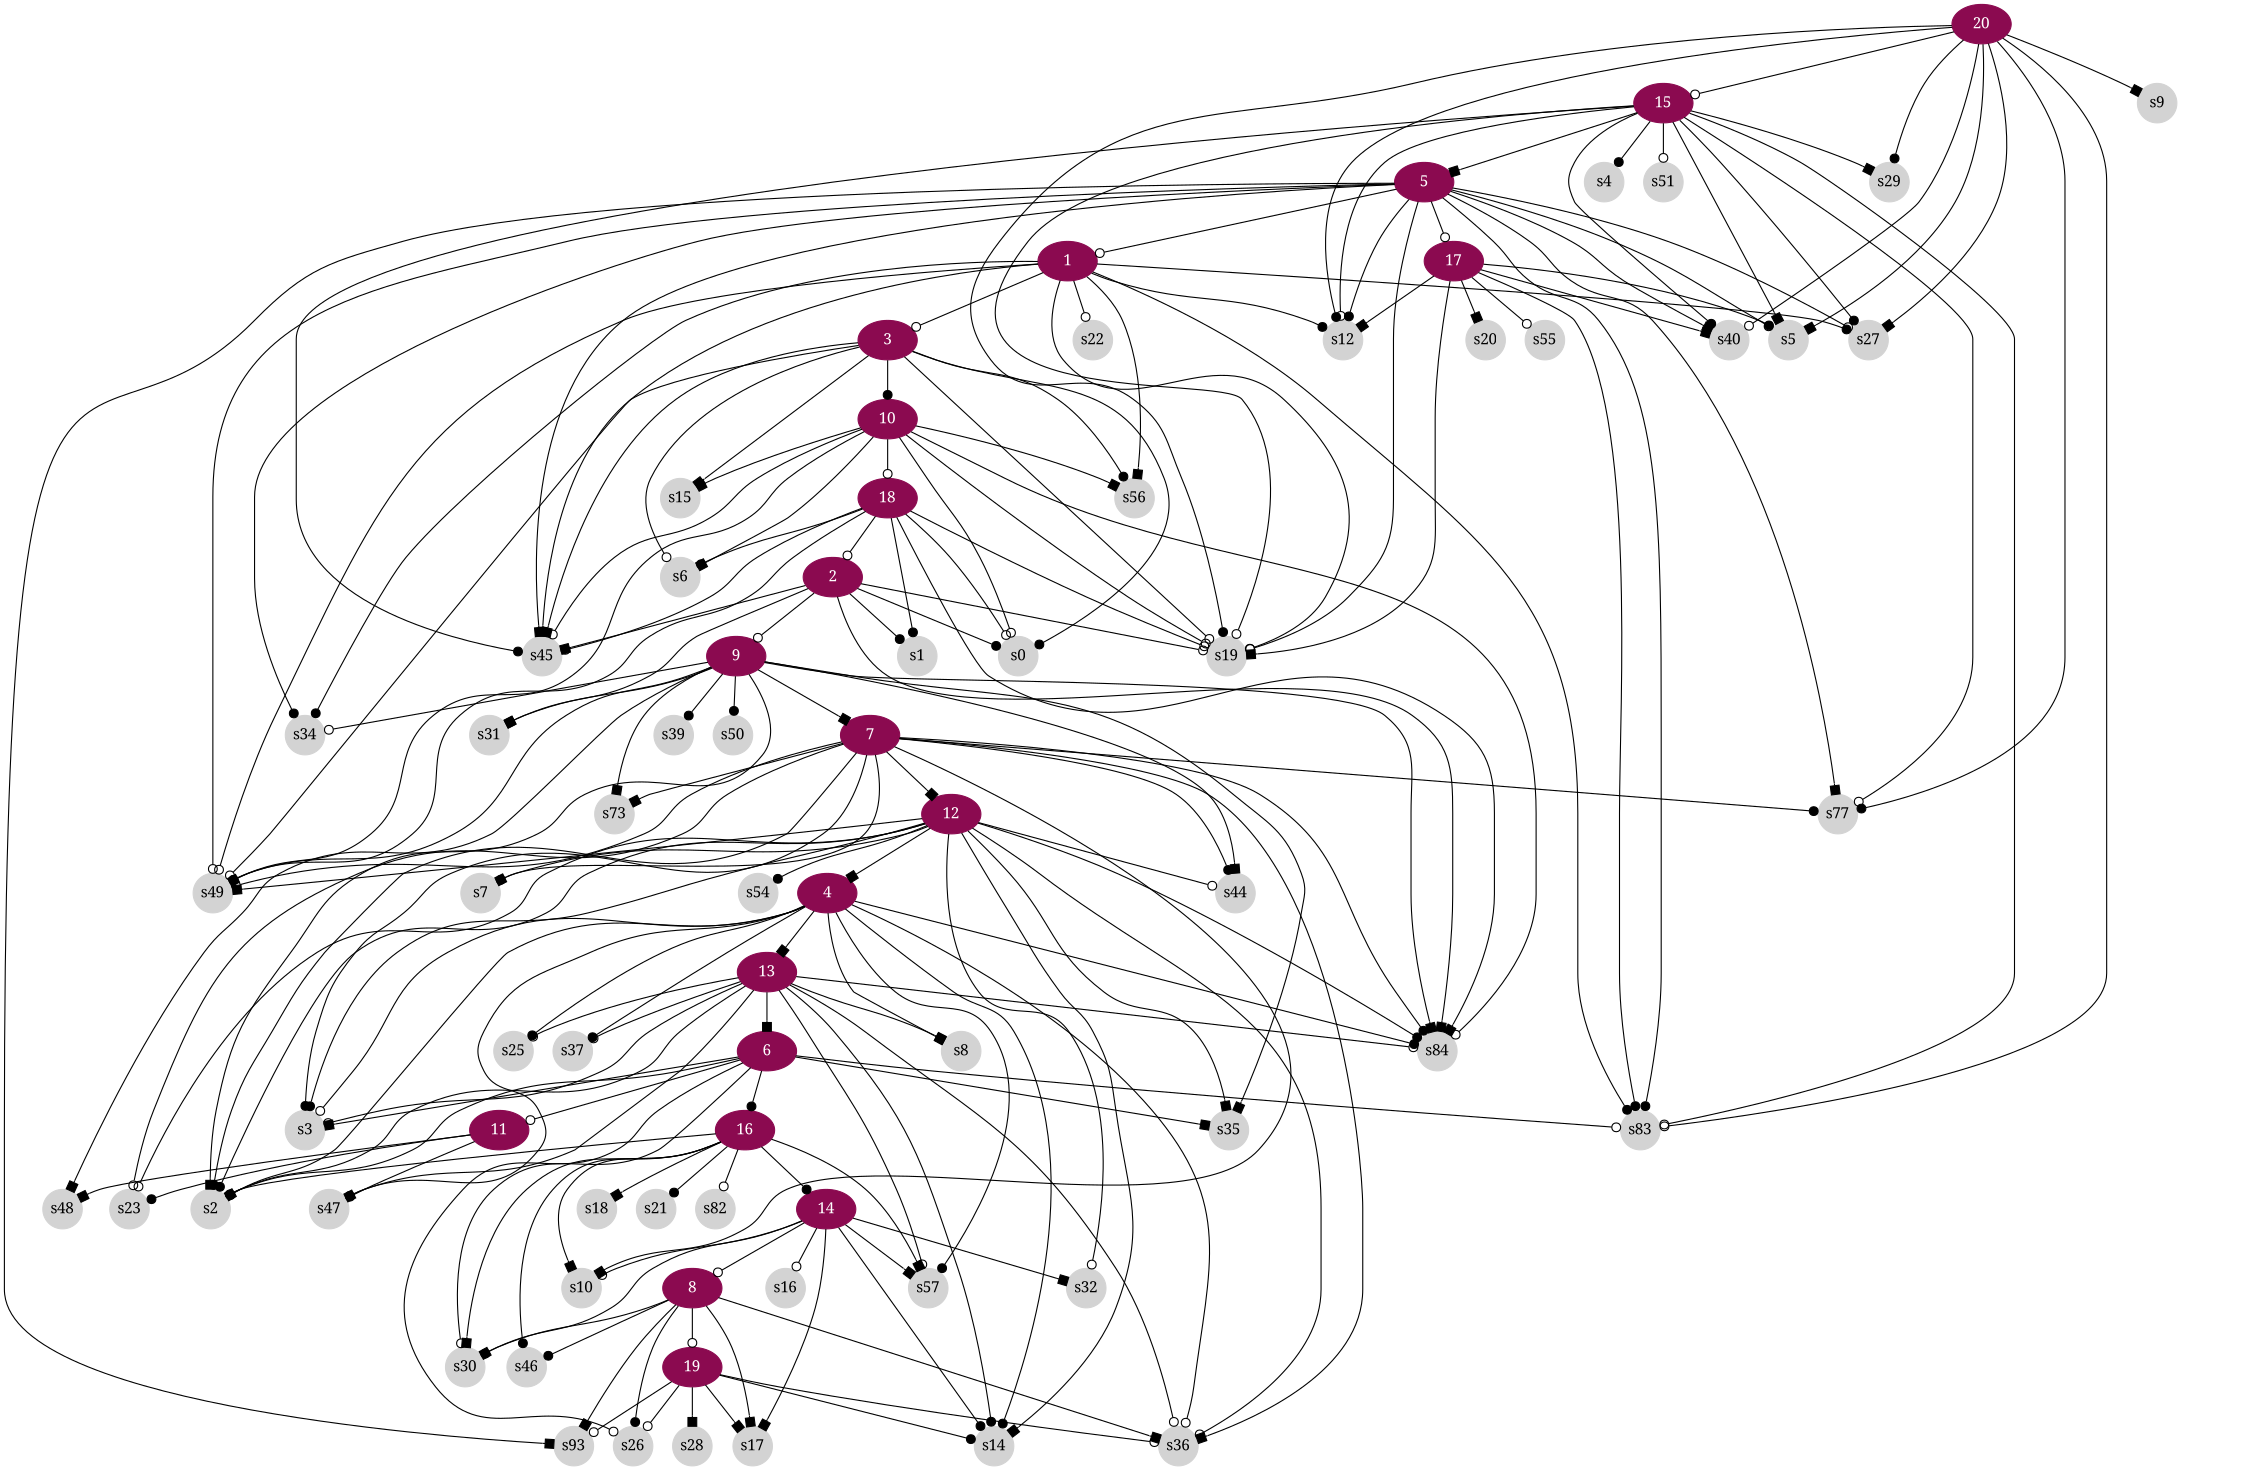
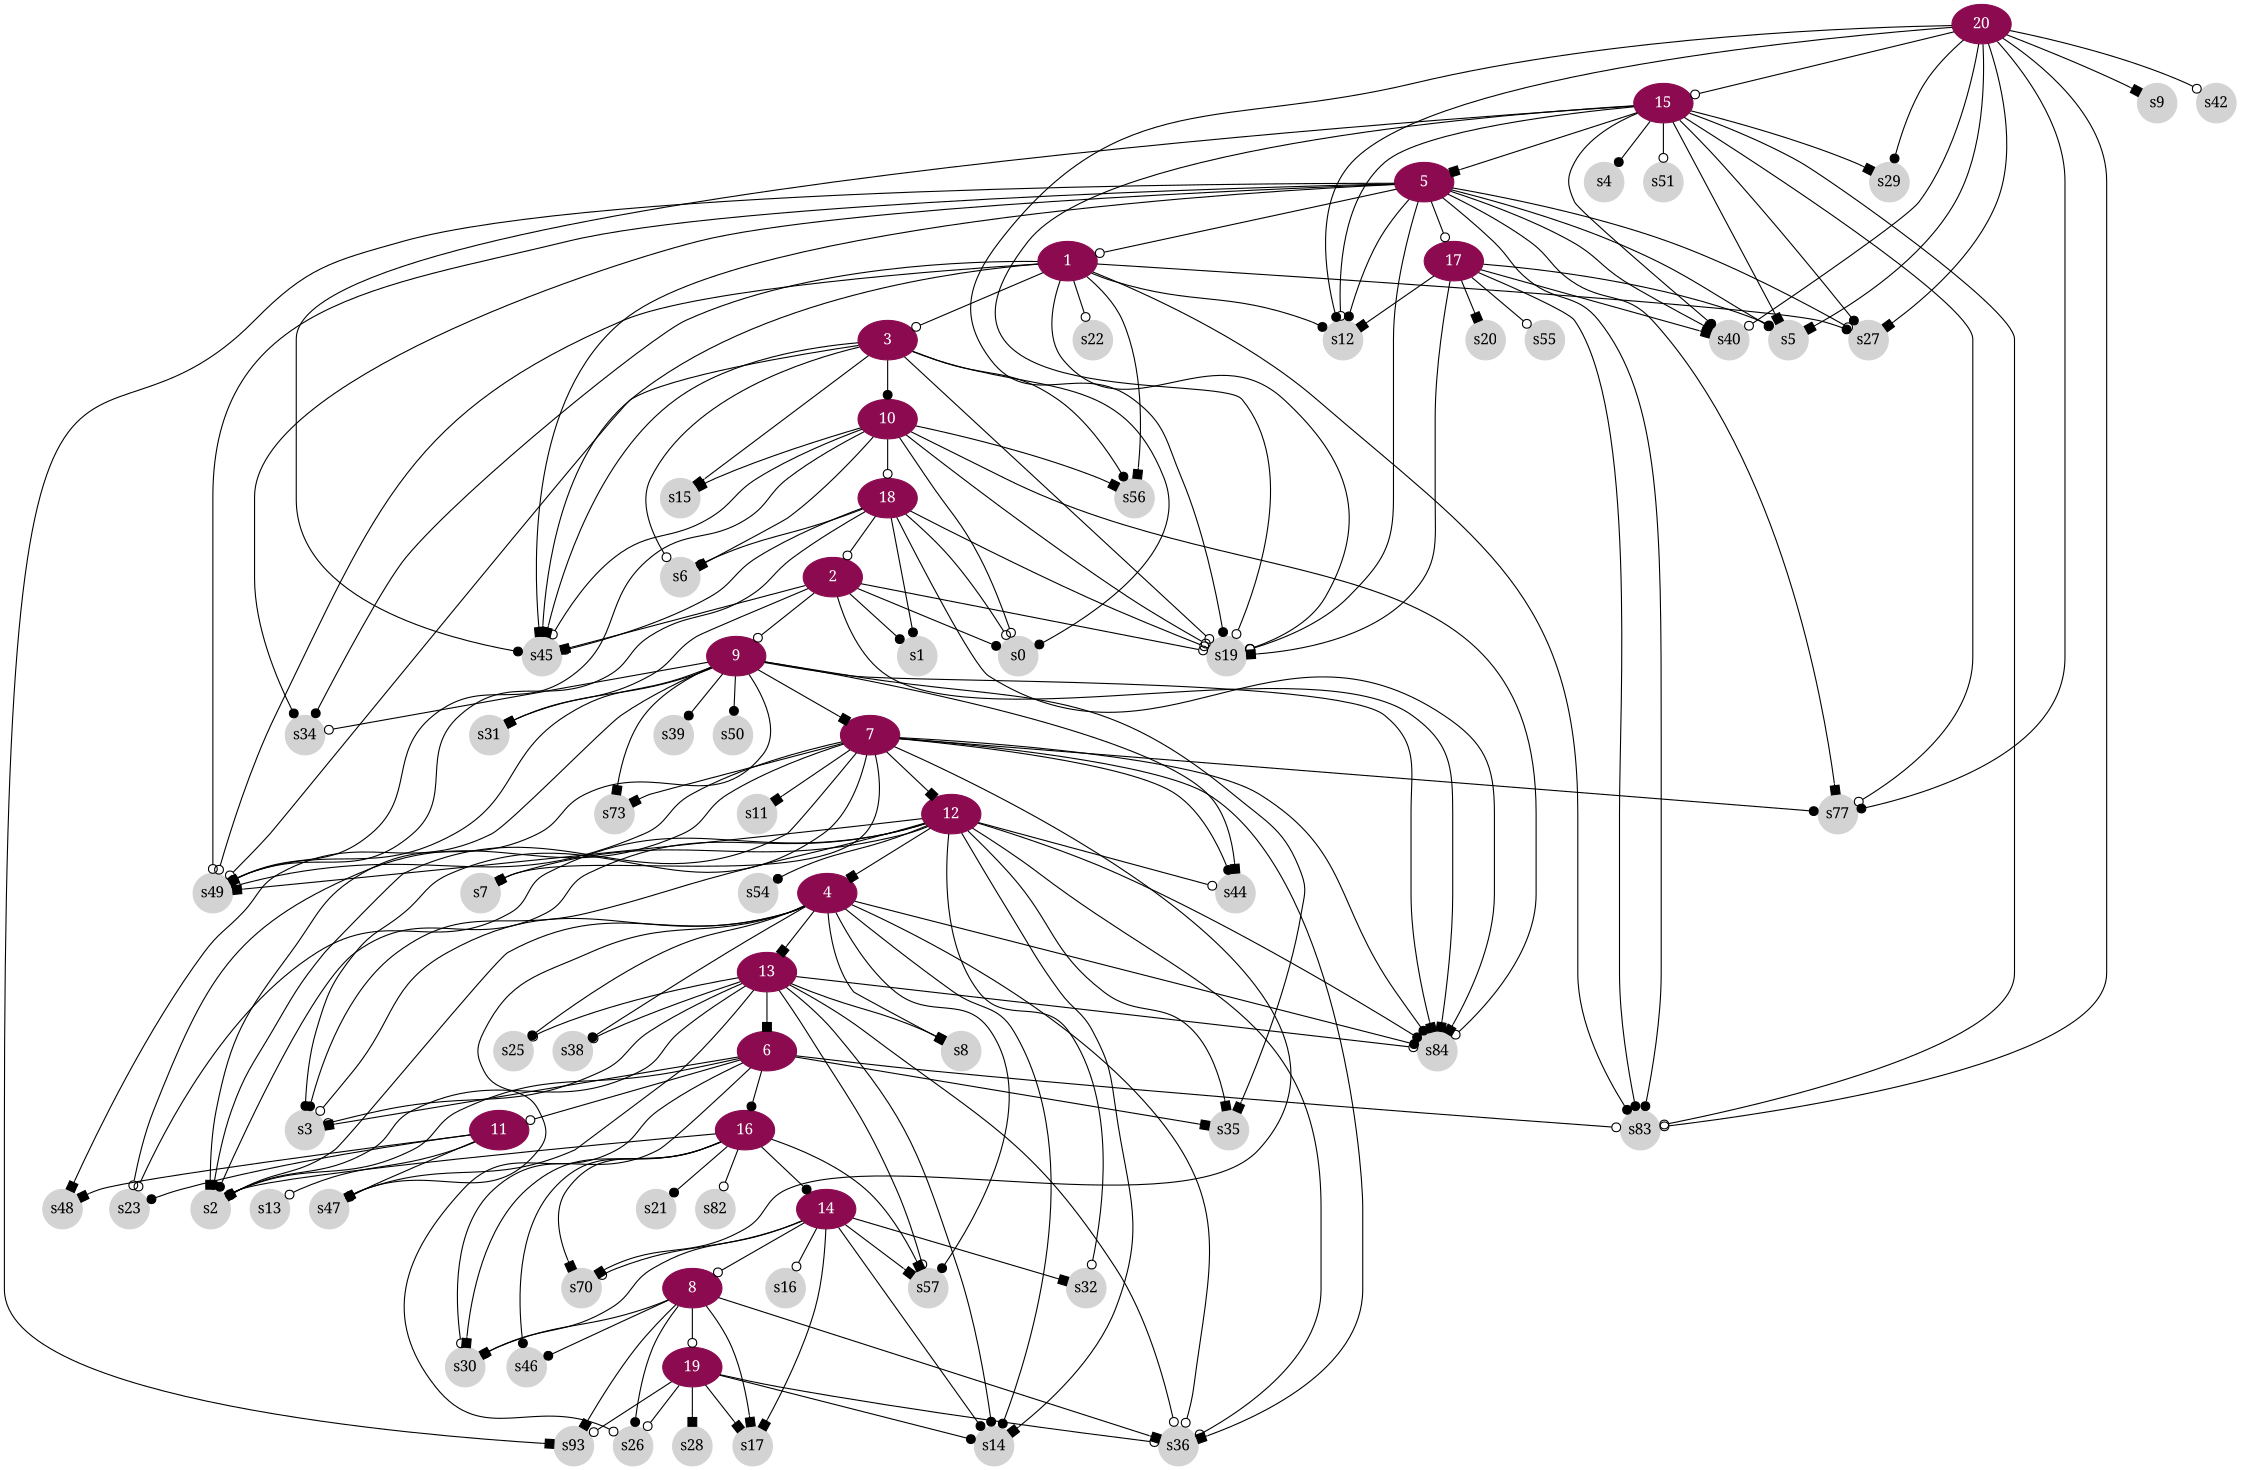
node "s42": added
node "s11": added
node "s37": label "s37" -> "s38"
node "s13": added
node "s18": removed
node "s10": label "s10" -> "s70"
